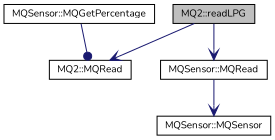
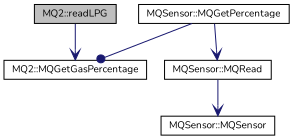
edge "MQ2::readLPG" -> "MQSensor::MQRead": now "MQSensor::MQGetPercentage" -> "MQSensor::MQRead"
node "MQ2::MQRead": label "MQ2::MQRead" -> "MQ2::MQGetGasPercentage"
